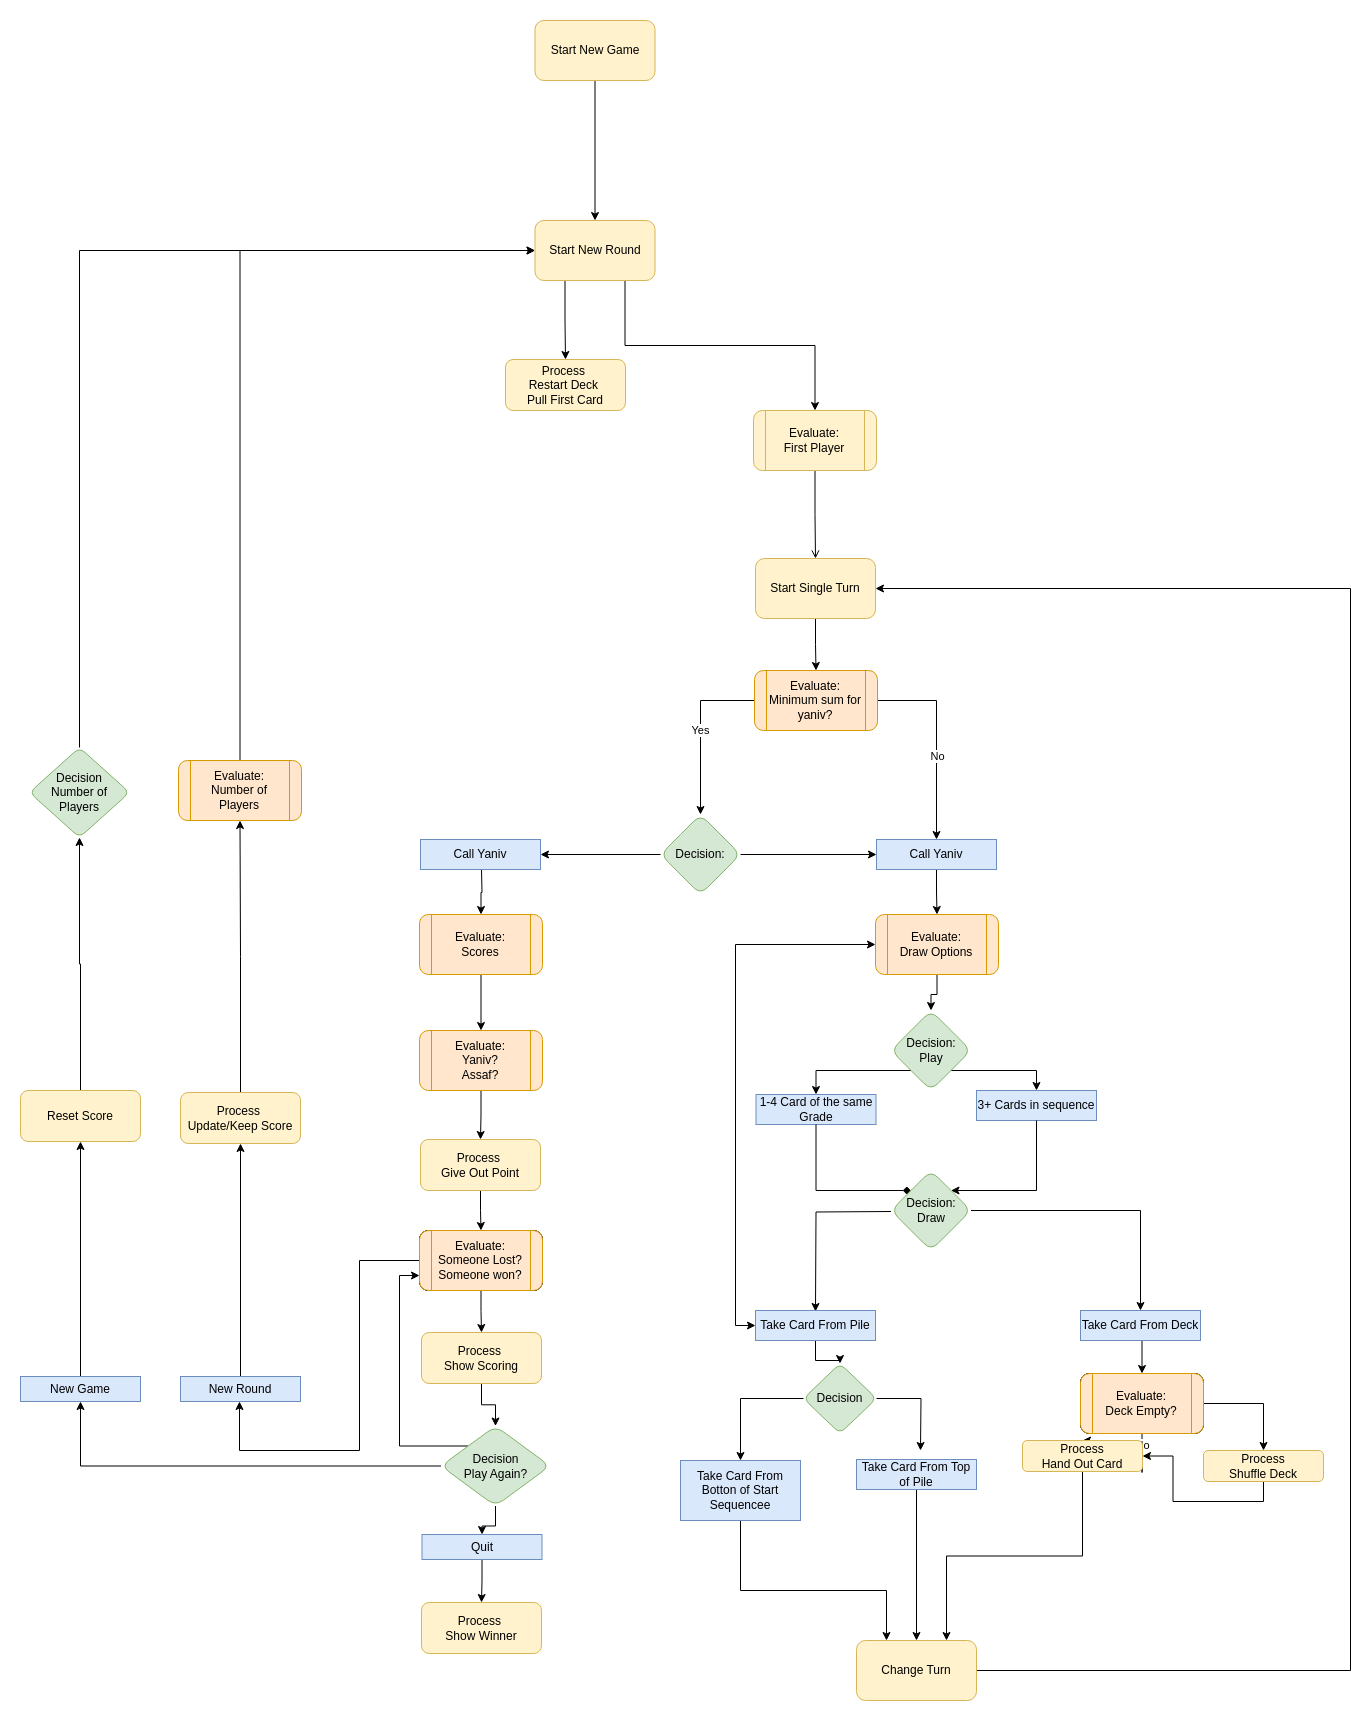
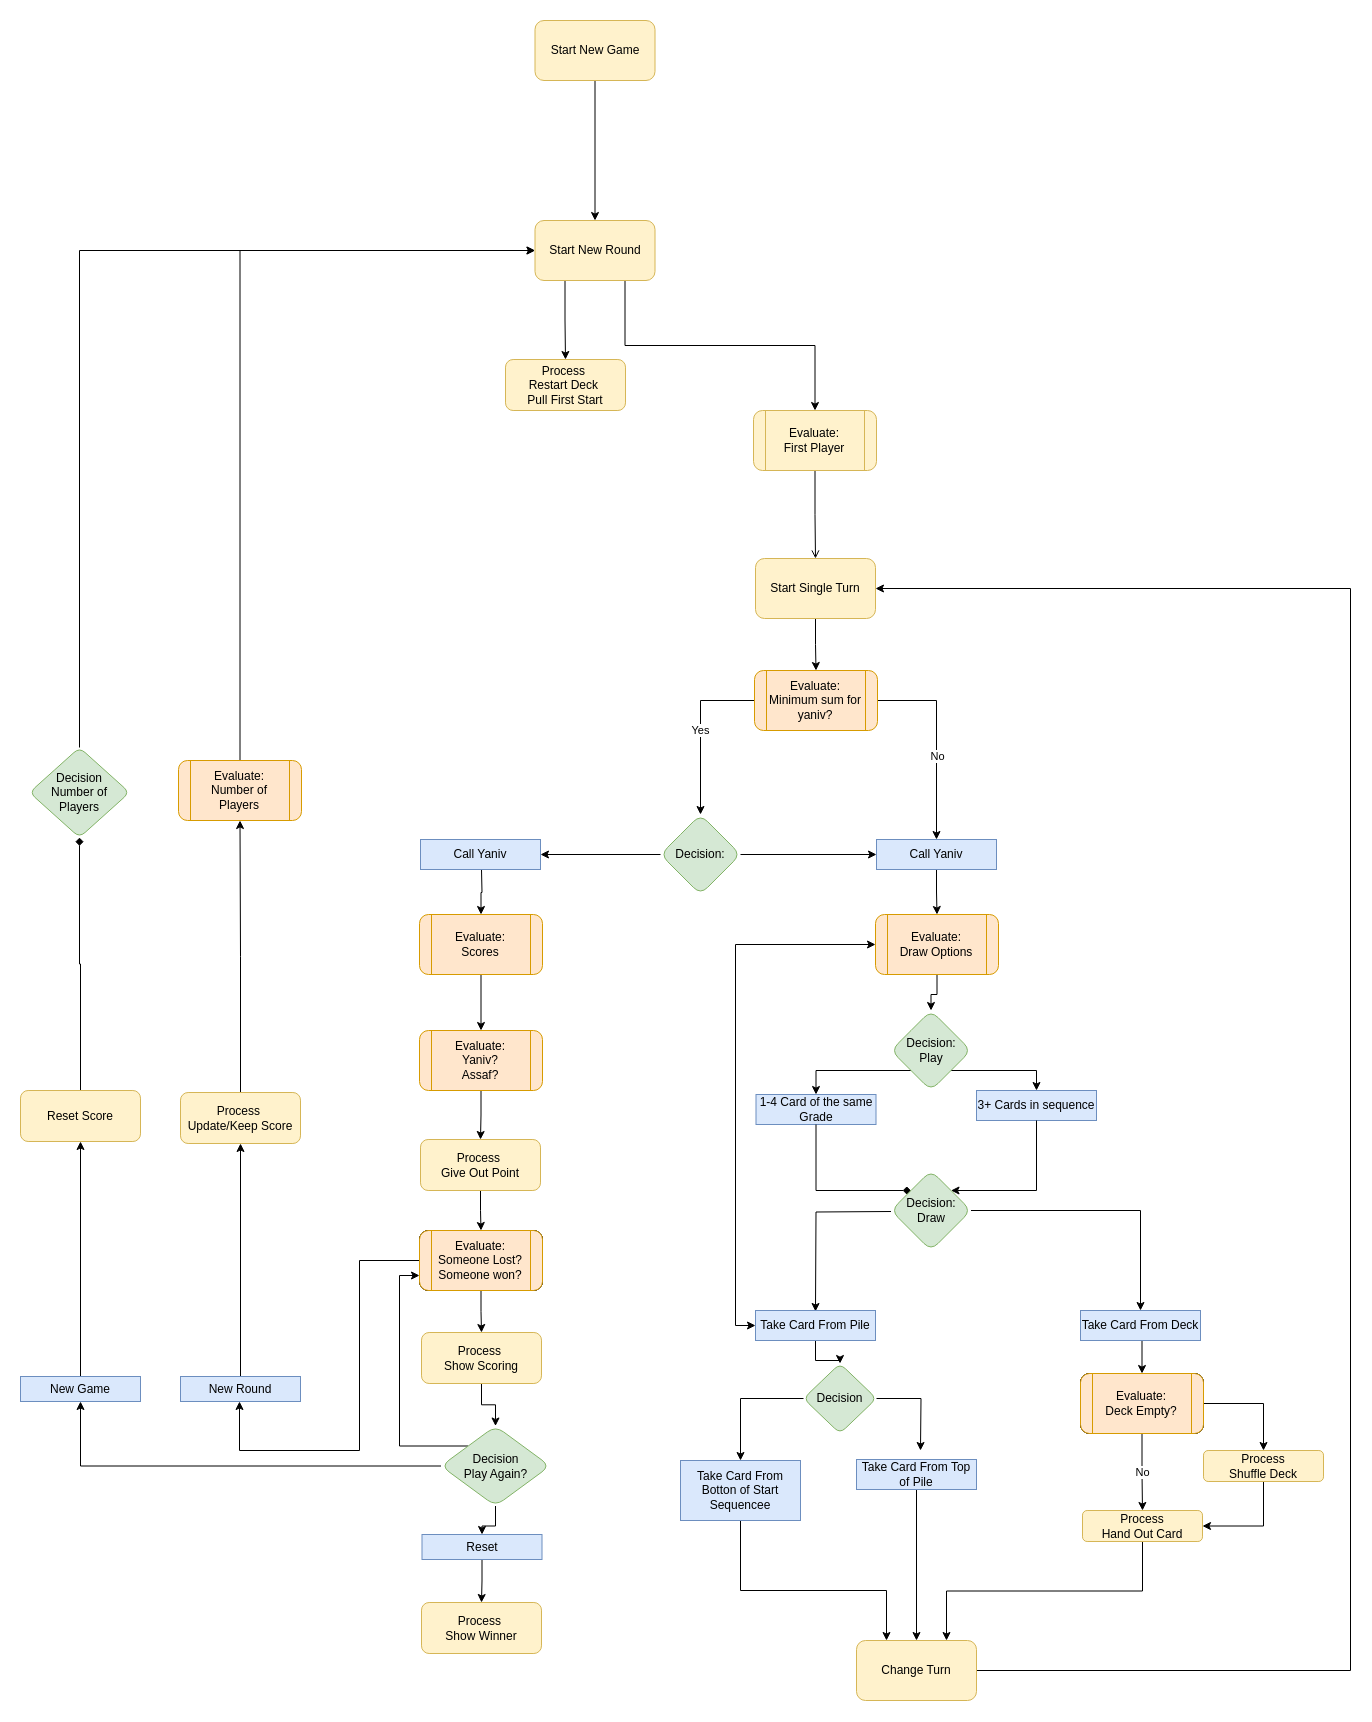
node "Process Restart Deck Pull First Card": label "Process Restart Deck Pull First Card" -> "Process Restart Deck Pull First Start"
edge "Reset Score" -> "Decision Number of Players": arrowhead classic -> diamond
node "Process Hand Out Card": moved (1083, 1456) -> (1143, 1526)
node "Quit": label "Quit" -> "Reset"
